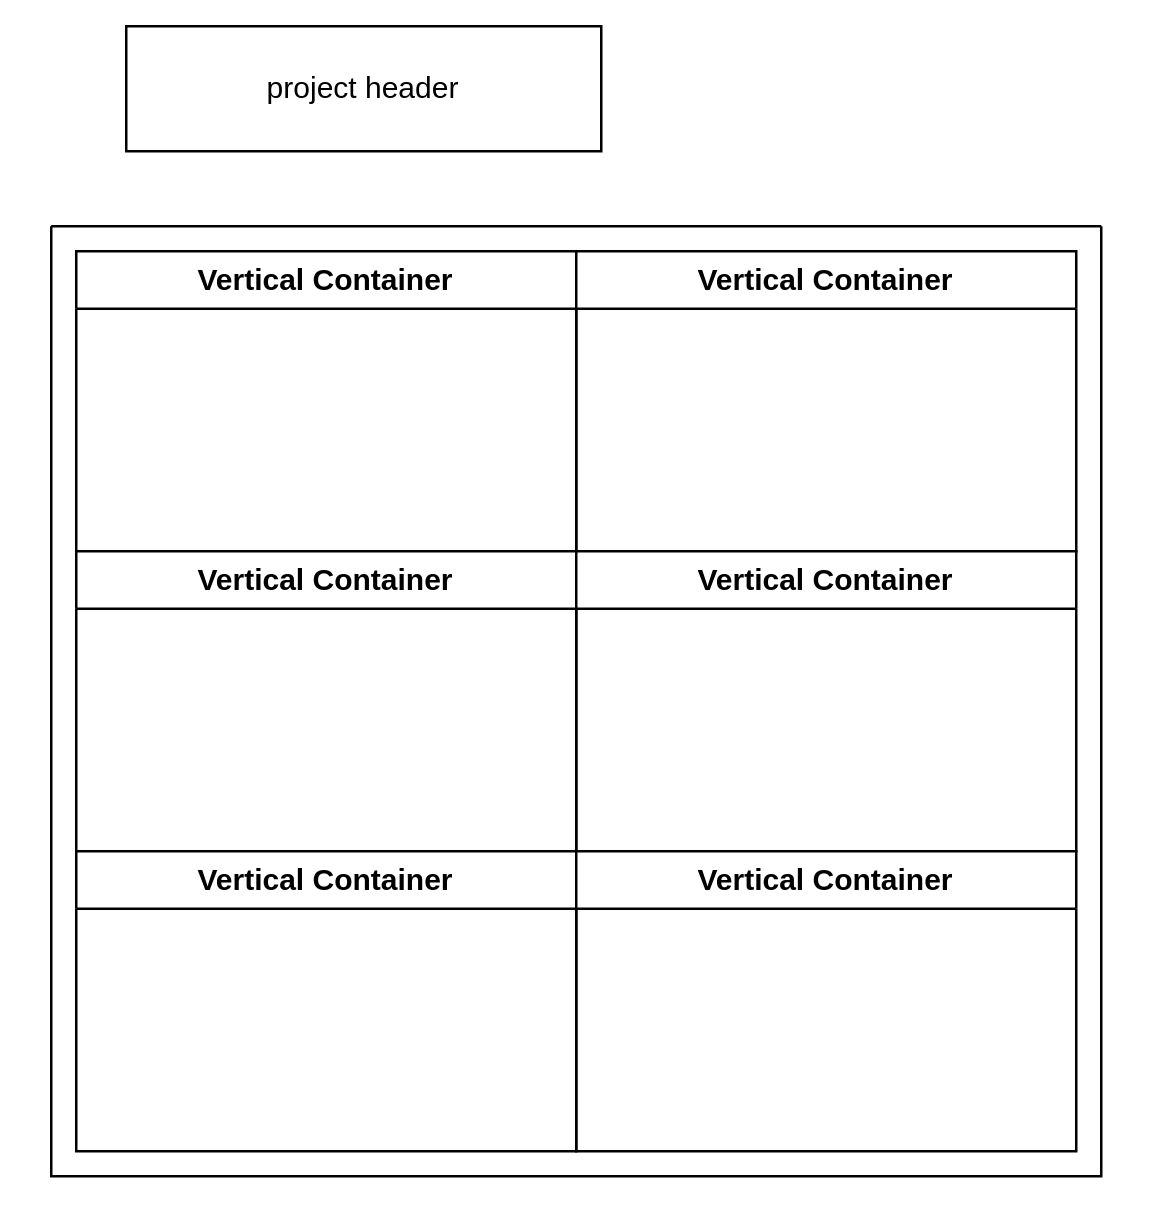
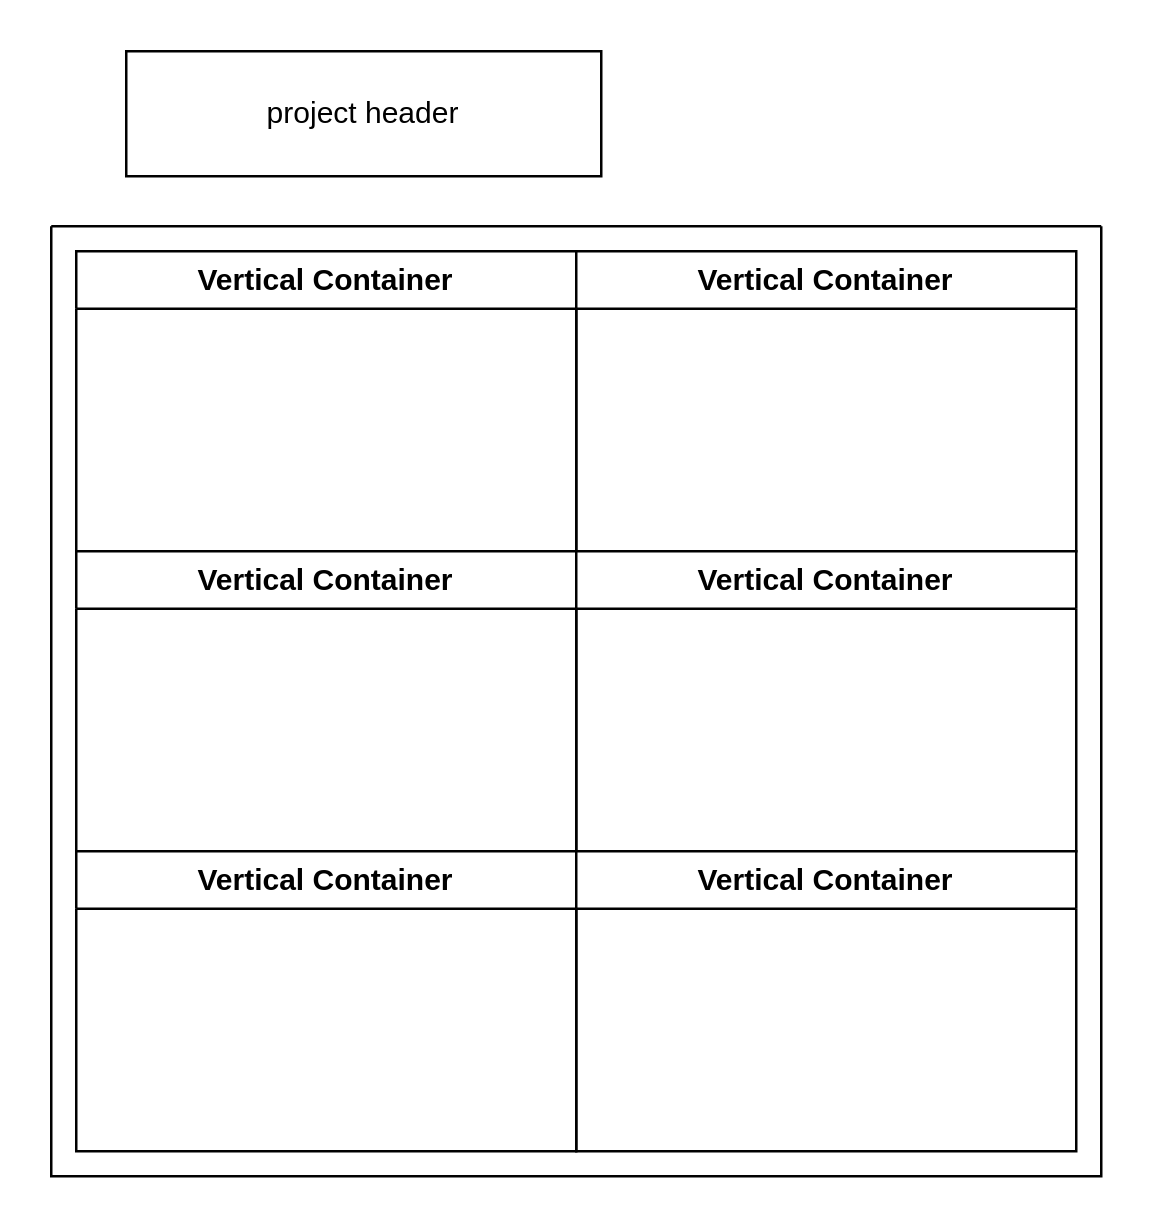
node "project header": moved (364, 89) -> (364, 114)
